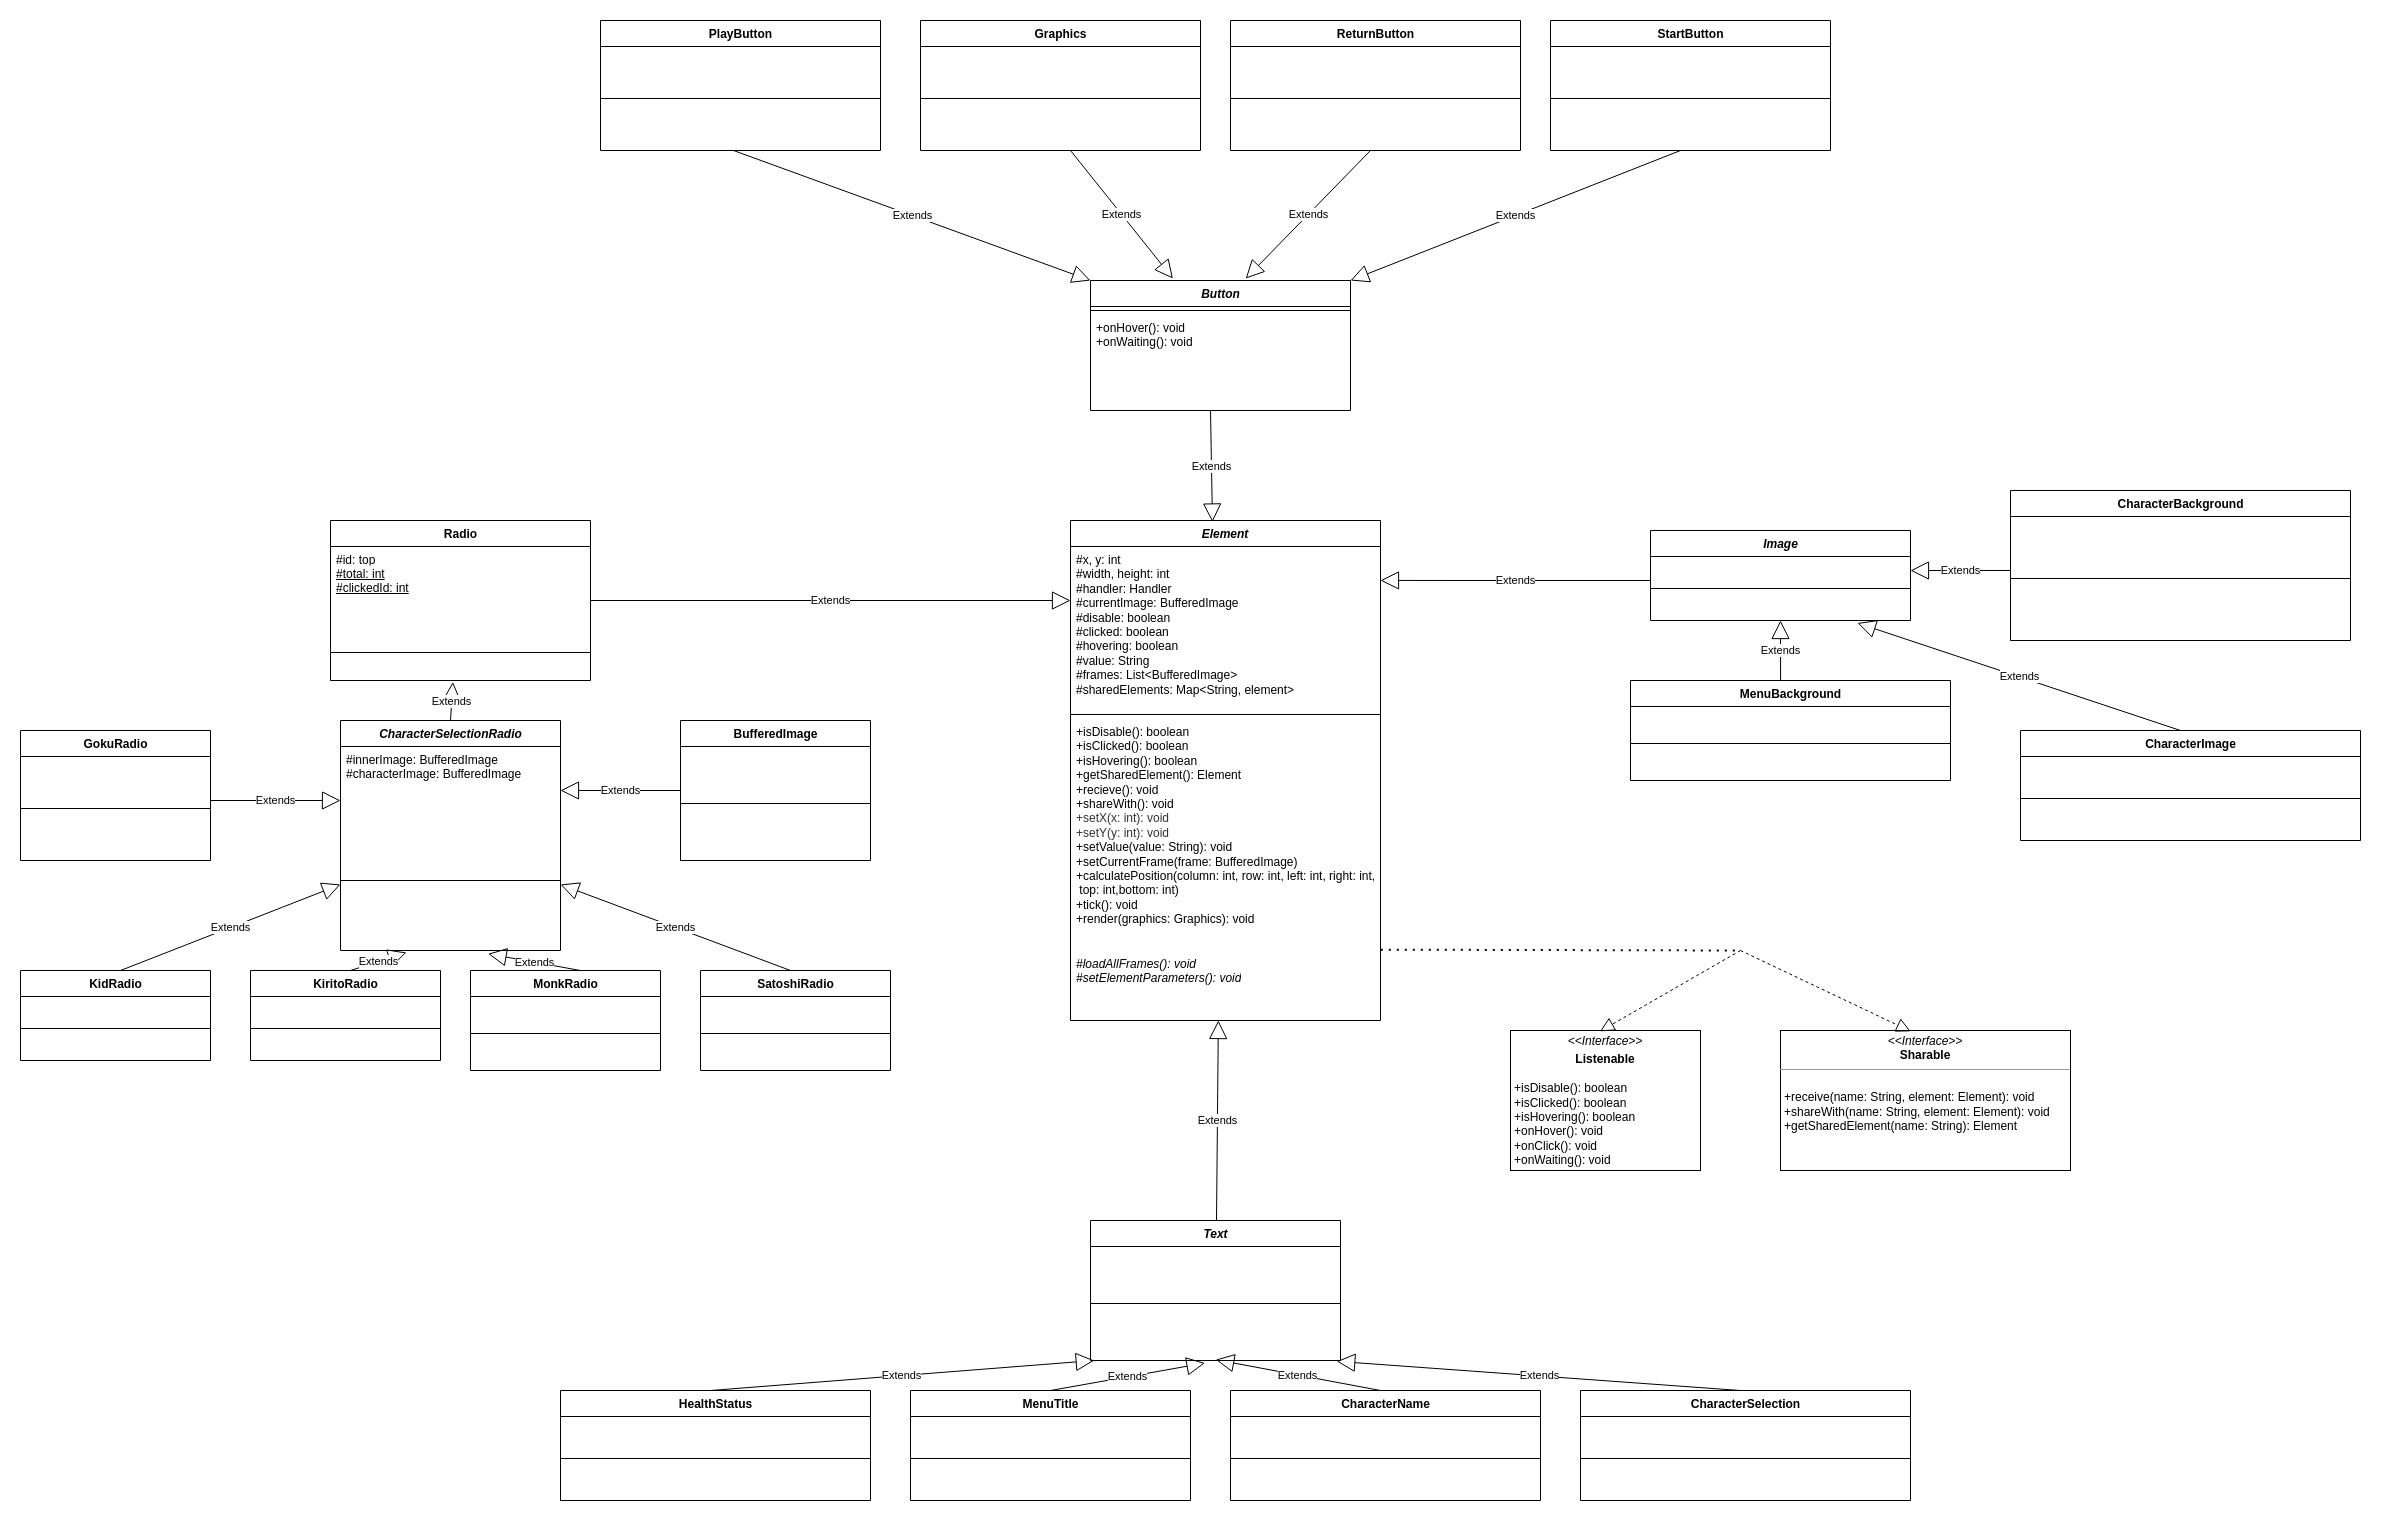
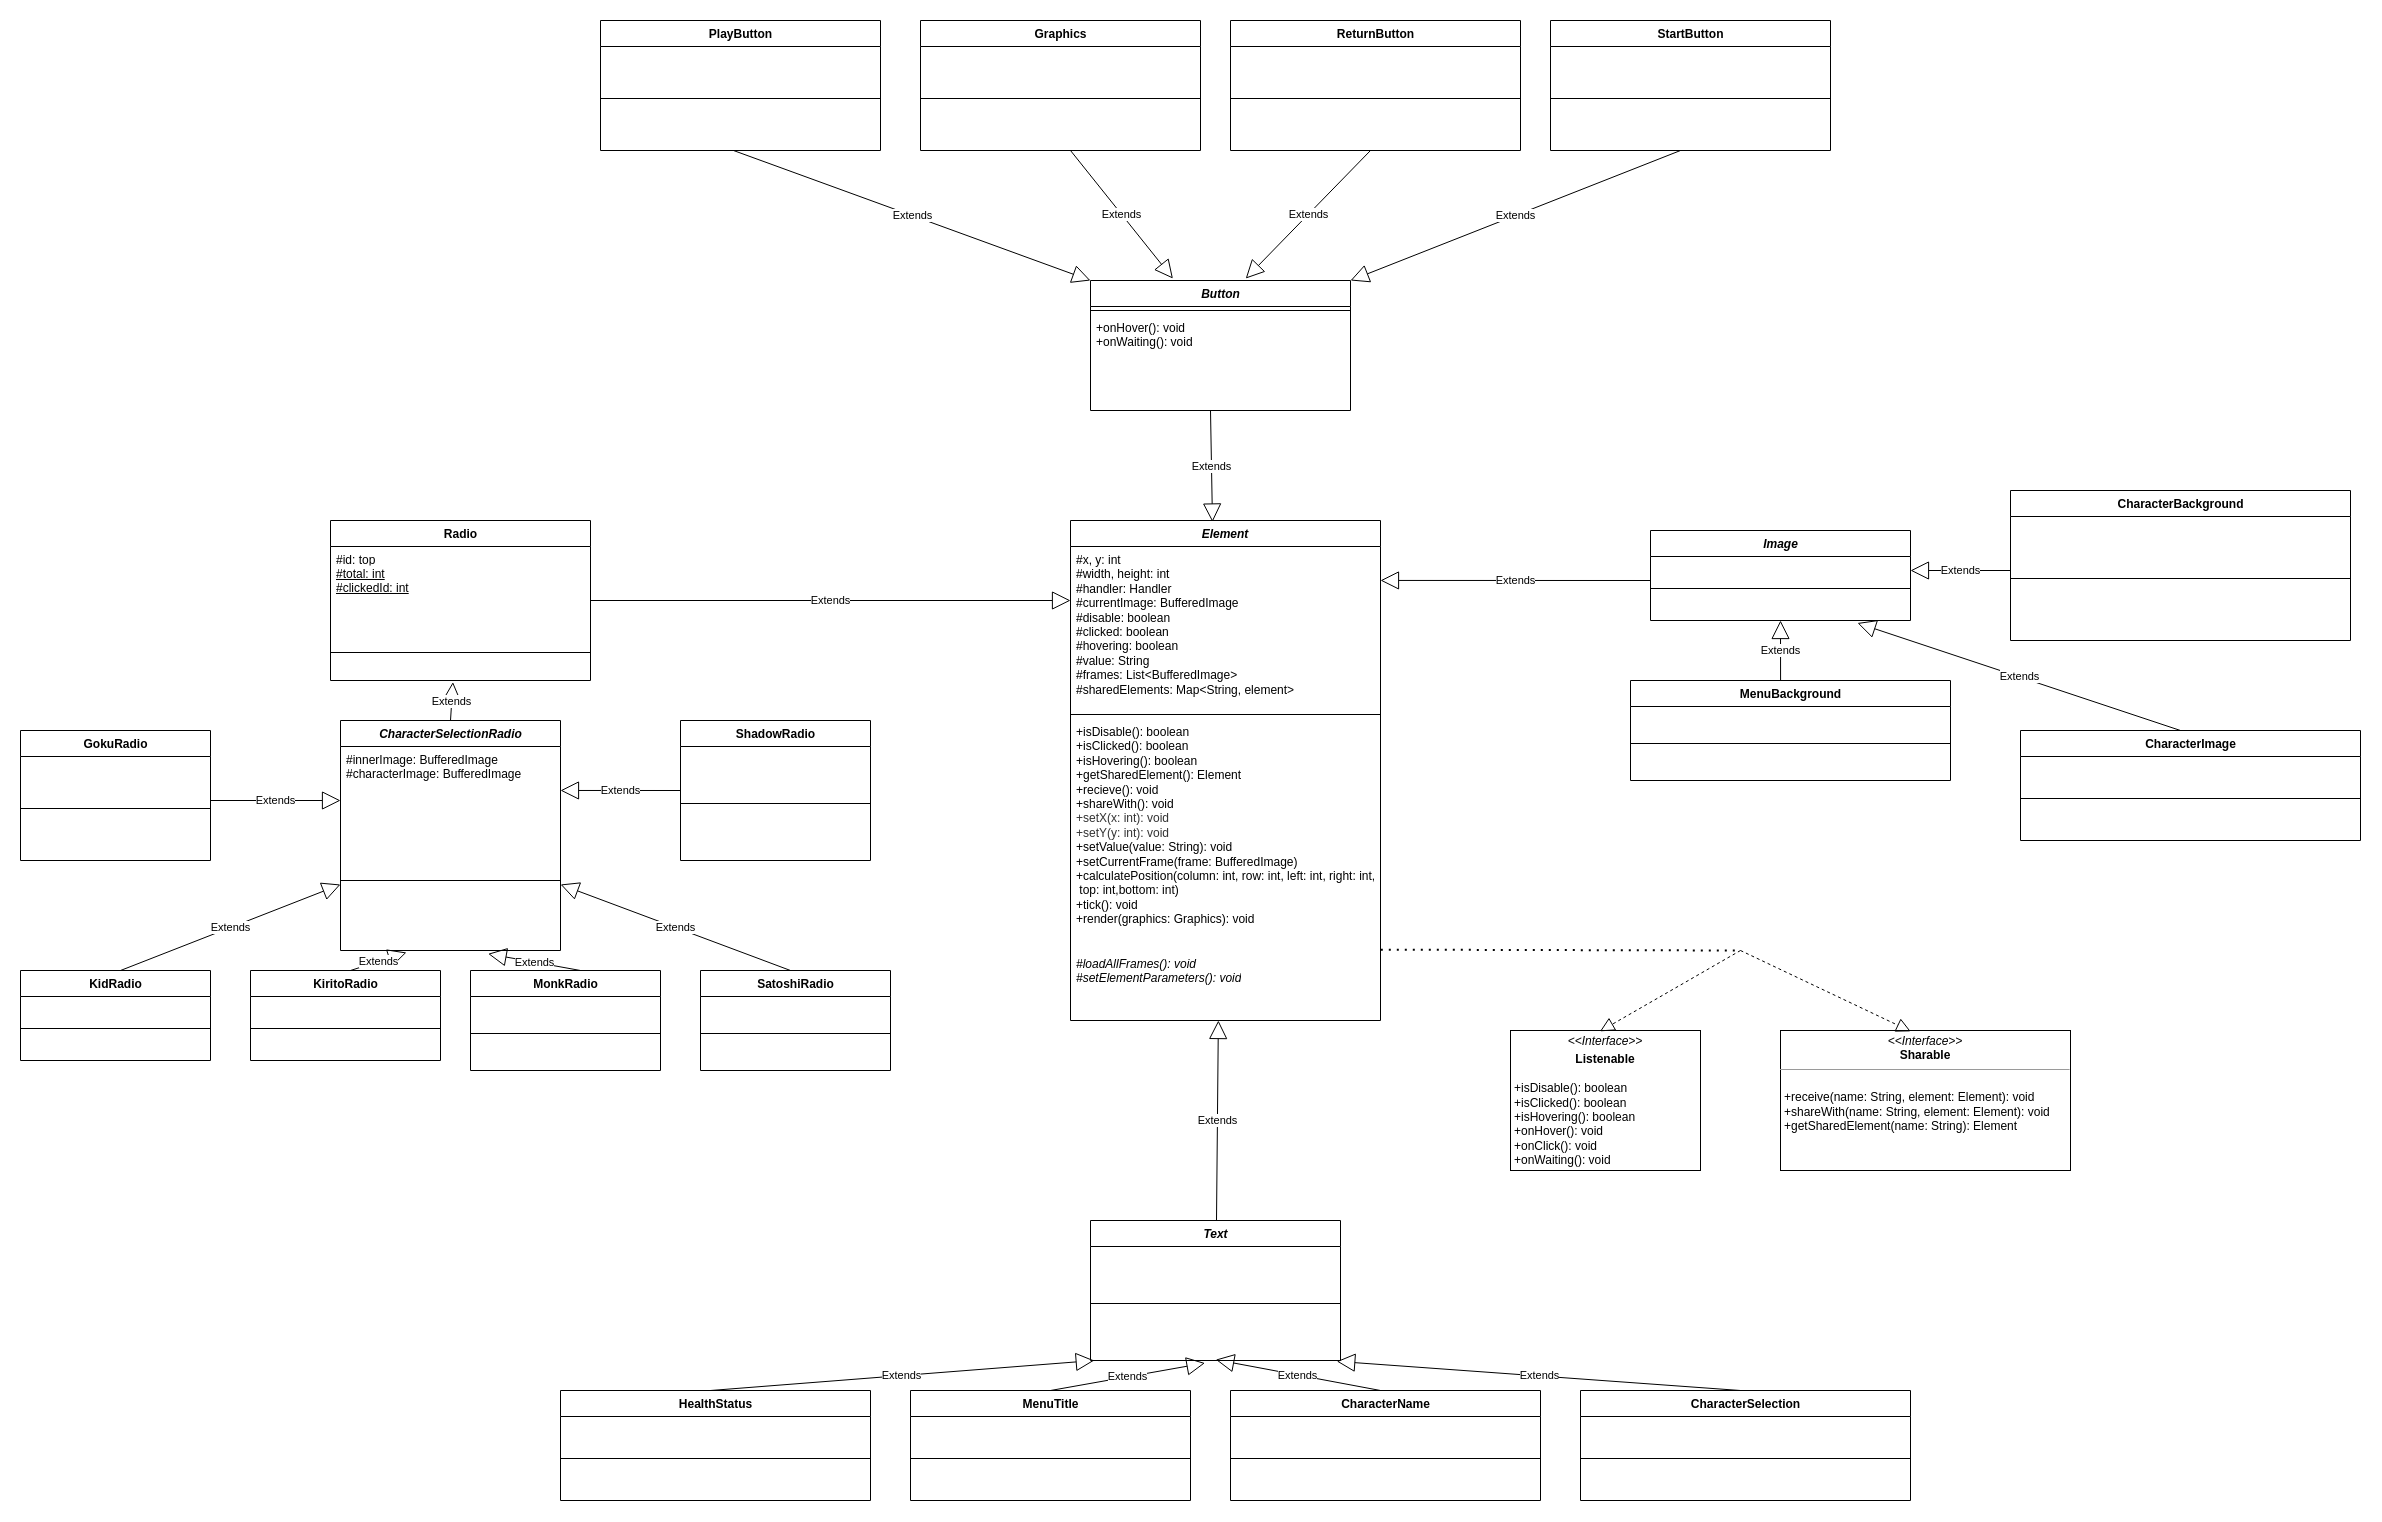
node "BufferedImage": label "BufferedImage" -> "ShadowRadio"
